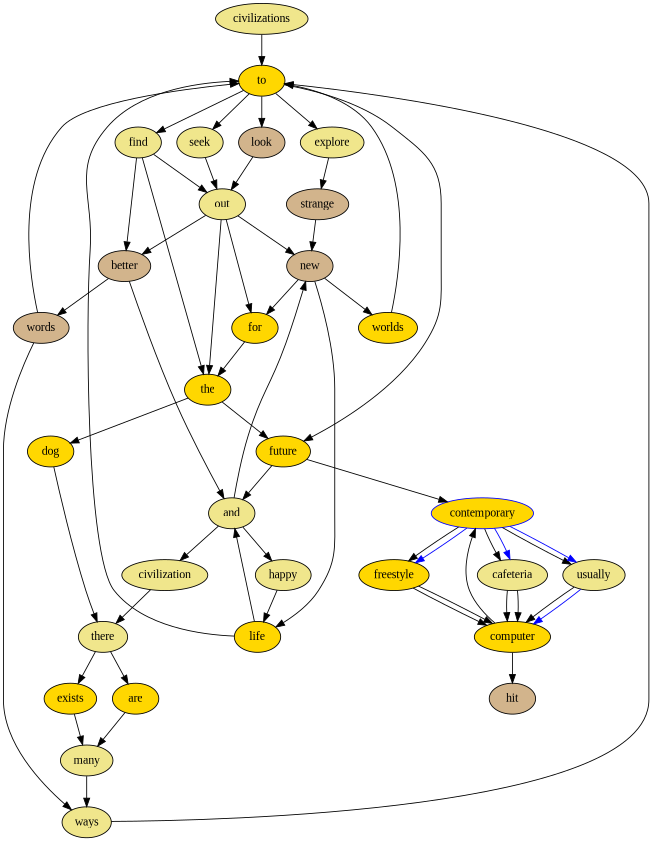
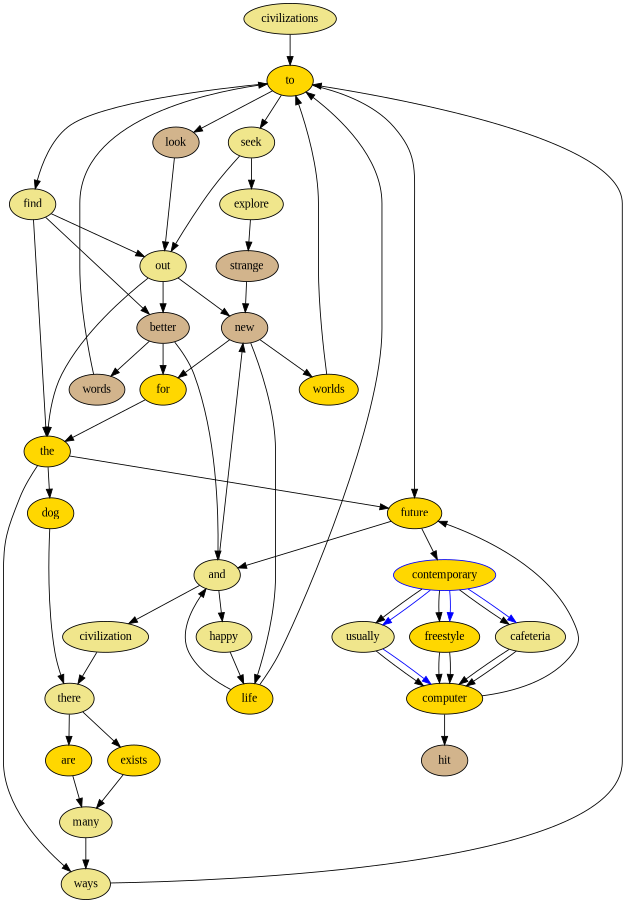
edge "to" -> "explore": now "seek" -> "explore"
edge "out" -> "for": now "better" -> "for"
edge "words" -> "ways": now "the" -> "ways"
edge "computer" -> "contemporary": now "computer" -> "future"
